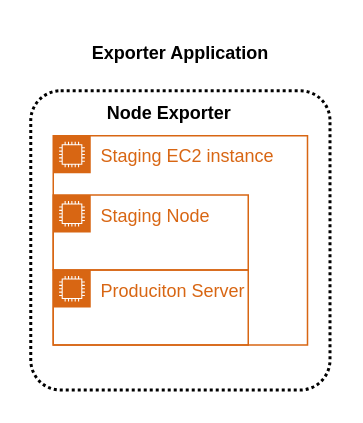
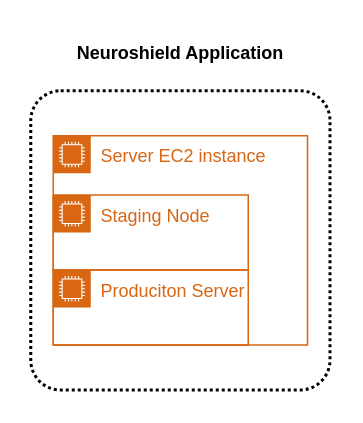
node "Exporter Application": label "Exporter Application" -> "Neuroshield Application"
node "Node Exporter": removed
node "Staging EC2 instance": label "Staging EC2 instance" -> "Server EC2 instance"
